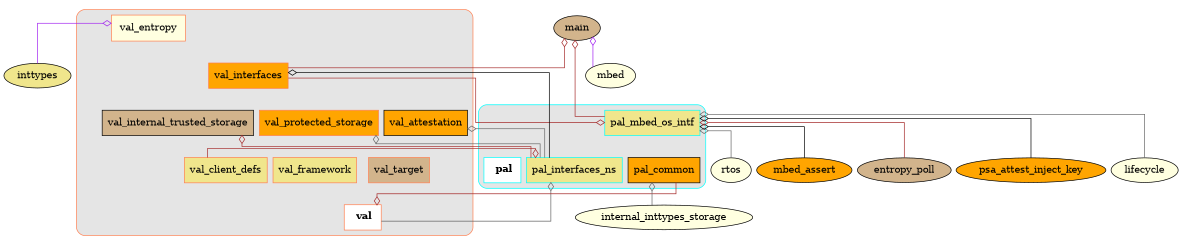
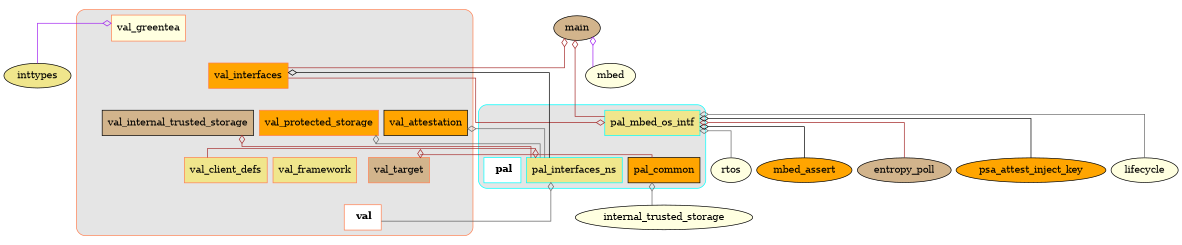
node "val_entropy": label "val_entropy" -> "val_greentea"
edge "pal_common" -> "val": now "pal_common" -> "val_target"
node "internal_inttypes_storage": label "internal_inttypes_storage" -> "internal_trusted_storage"
